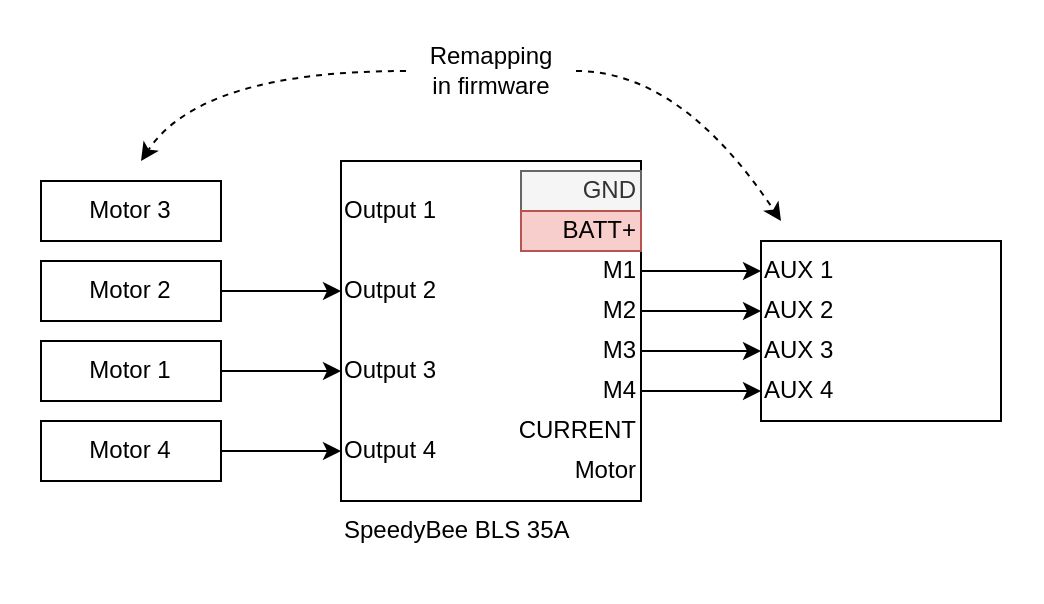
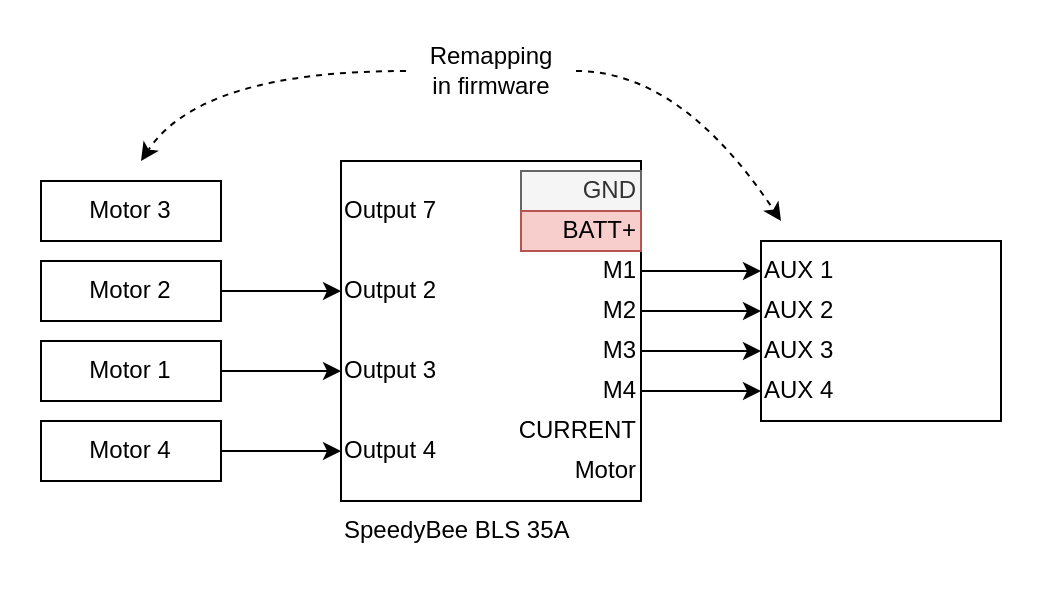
node "Output 1": label "Output 1" -> "Output 7"
